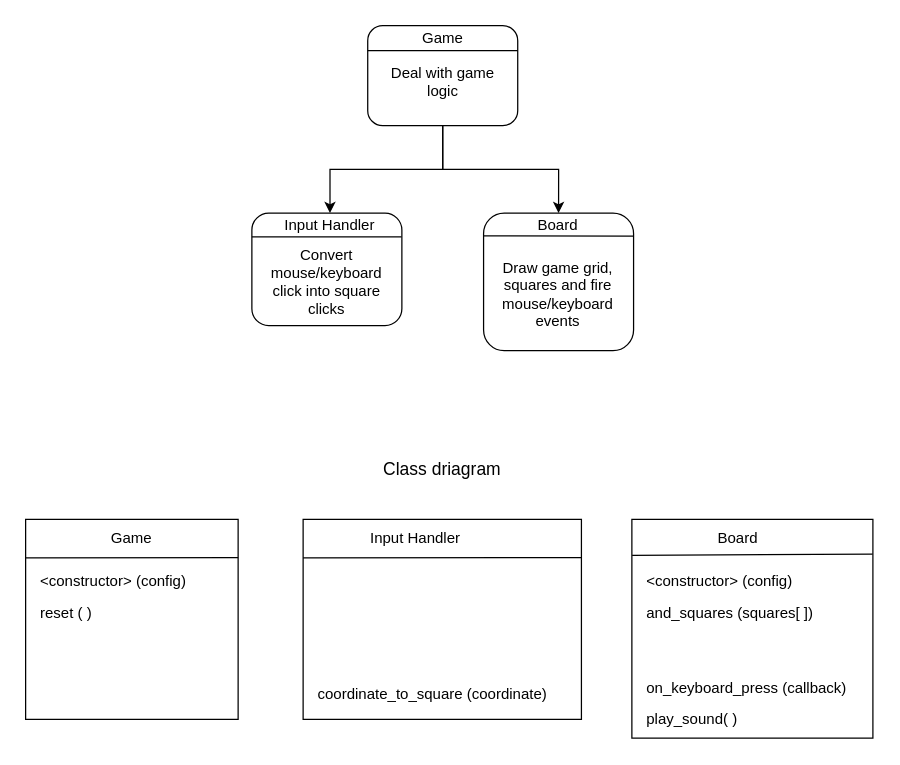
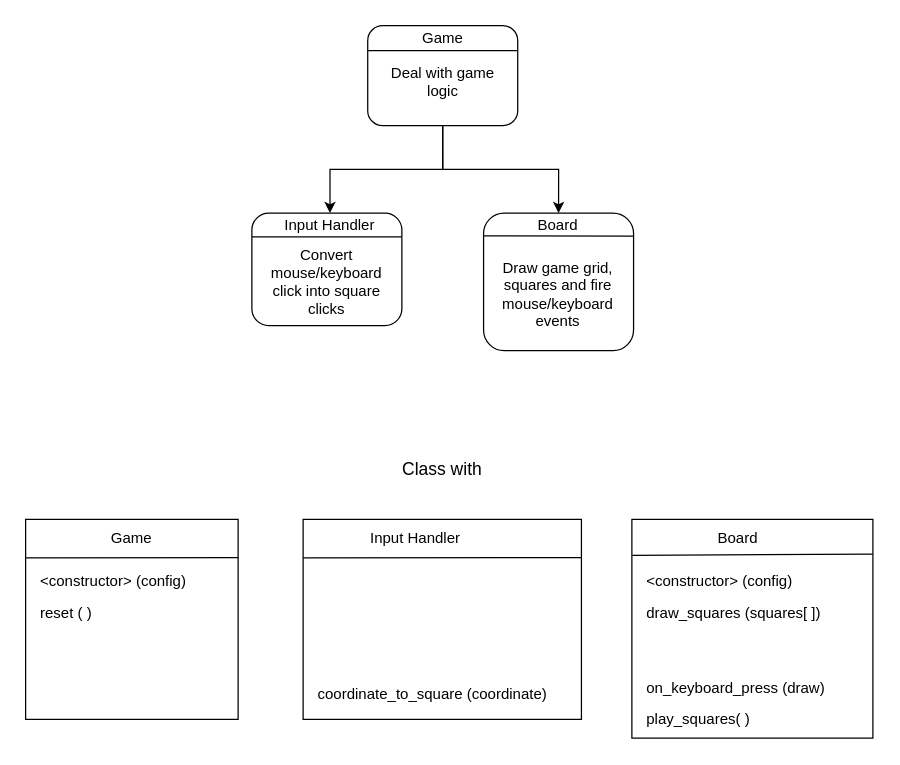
node "Class driagram": label "Class driagram" -> "Class with"
node "and_squares (squares[ ])": label "and_squares (squares[ ])" -> "draw_squares (squares[ ])"
node "on_keyboard_press (callback)": label "on_keyboard_press (callback)" -> "on_keyboard_press (draw)"
node "play_sound( )": label "play_sound( )" -> "play_squares( )"
